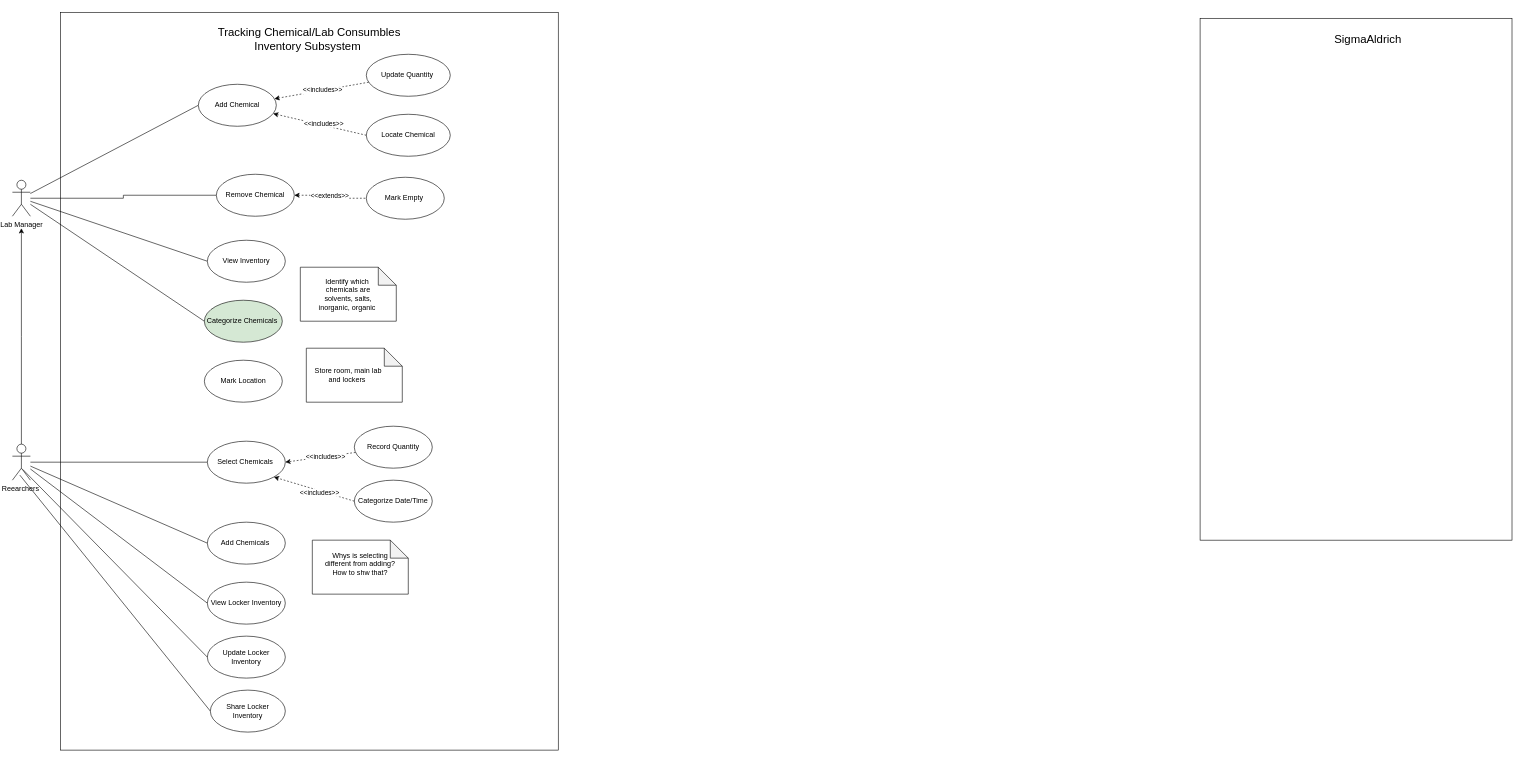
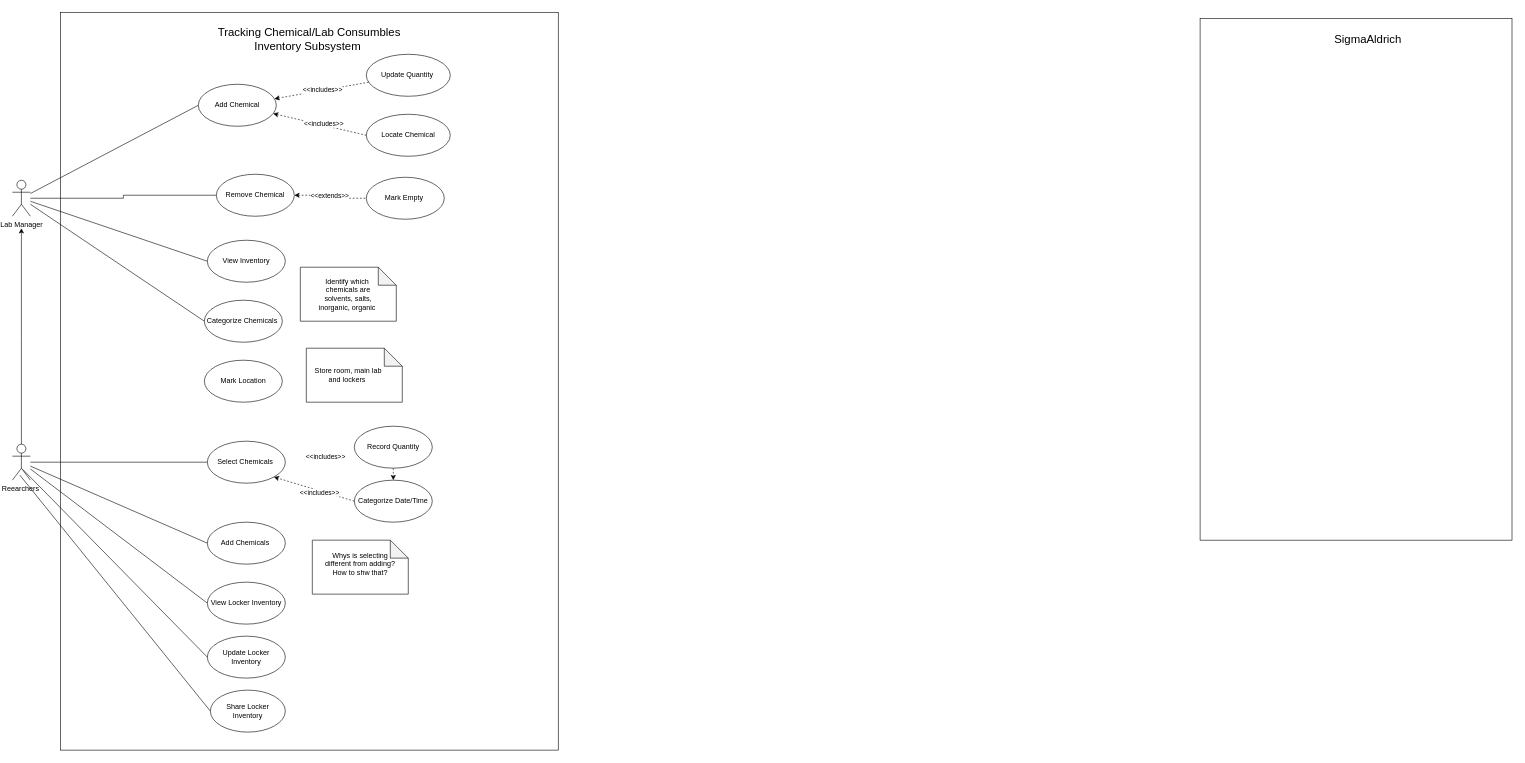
node "Categorize Chemicals": fillcolor #d5e8d4 -> #ffffff
edge "Record Quantity" -> "Select Chemicals": now "Record Quantity" -> "Categorize Date/Time"
